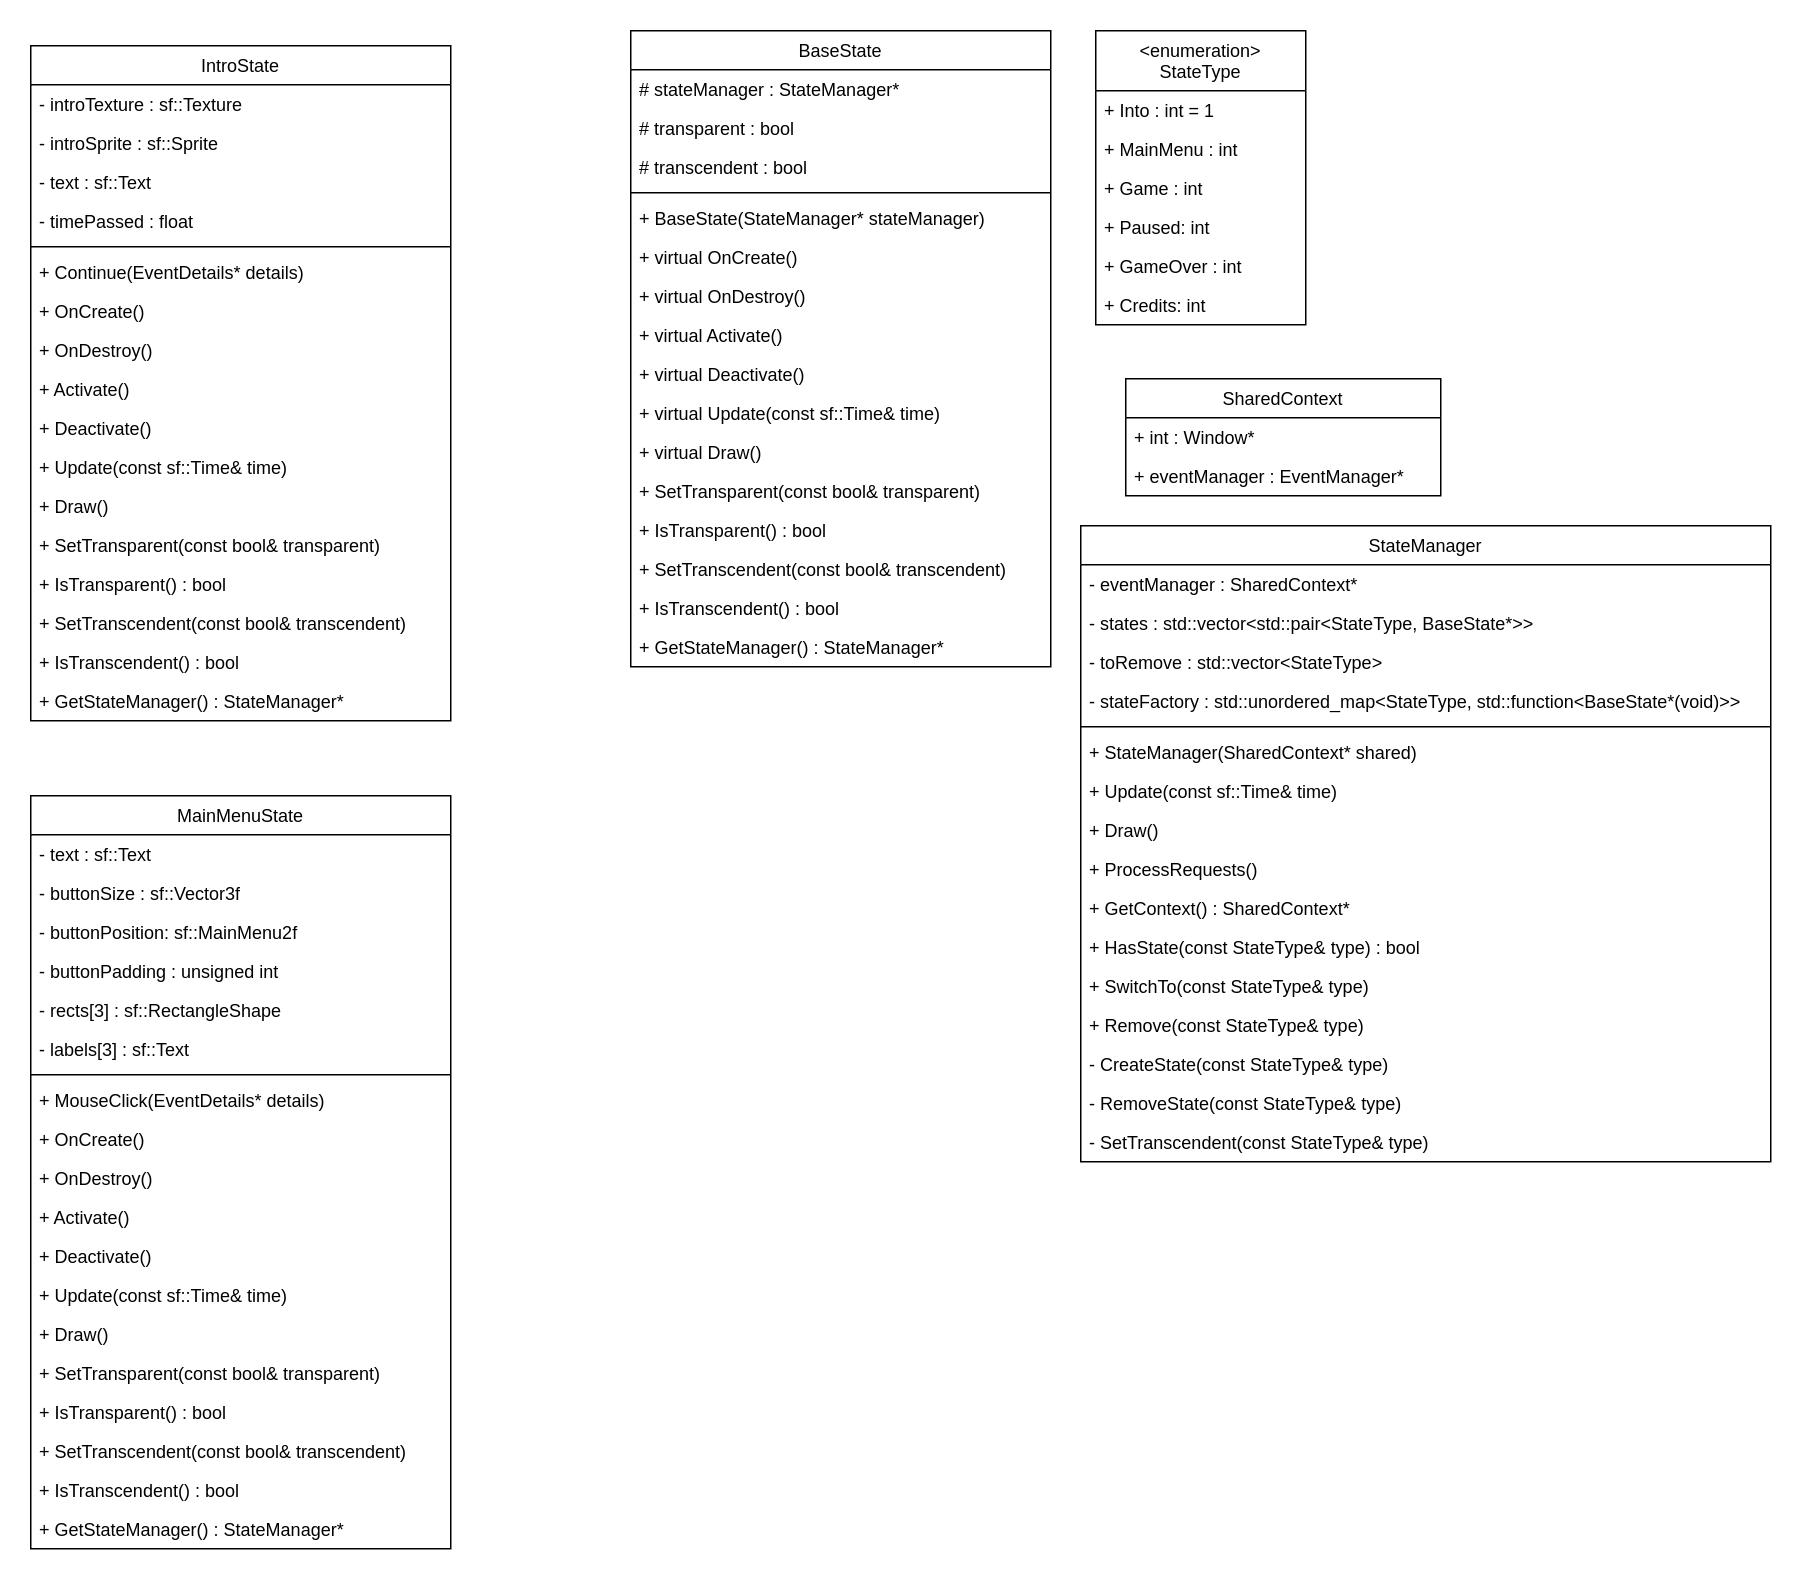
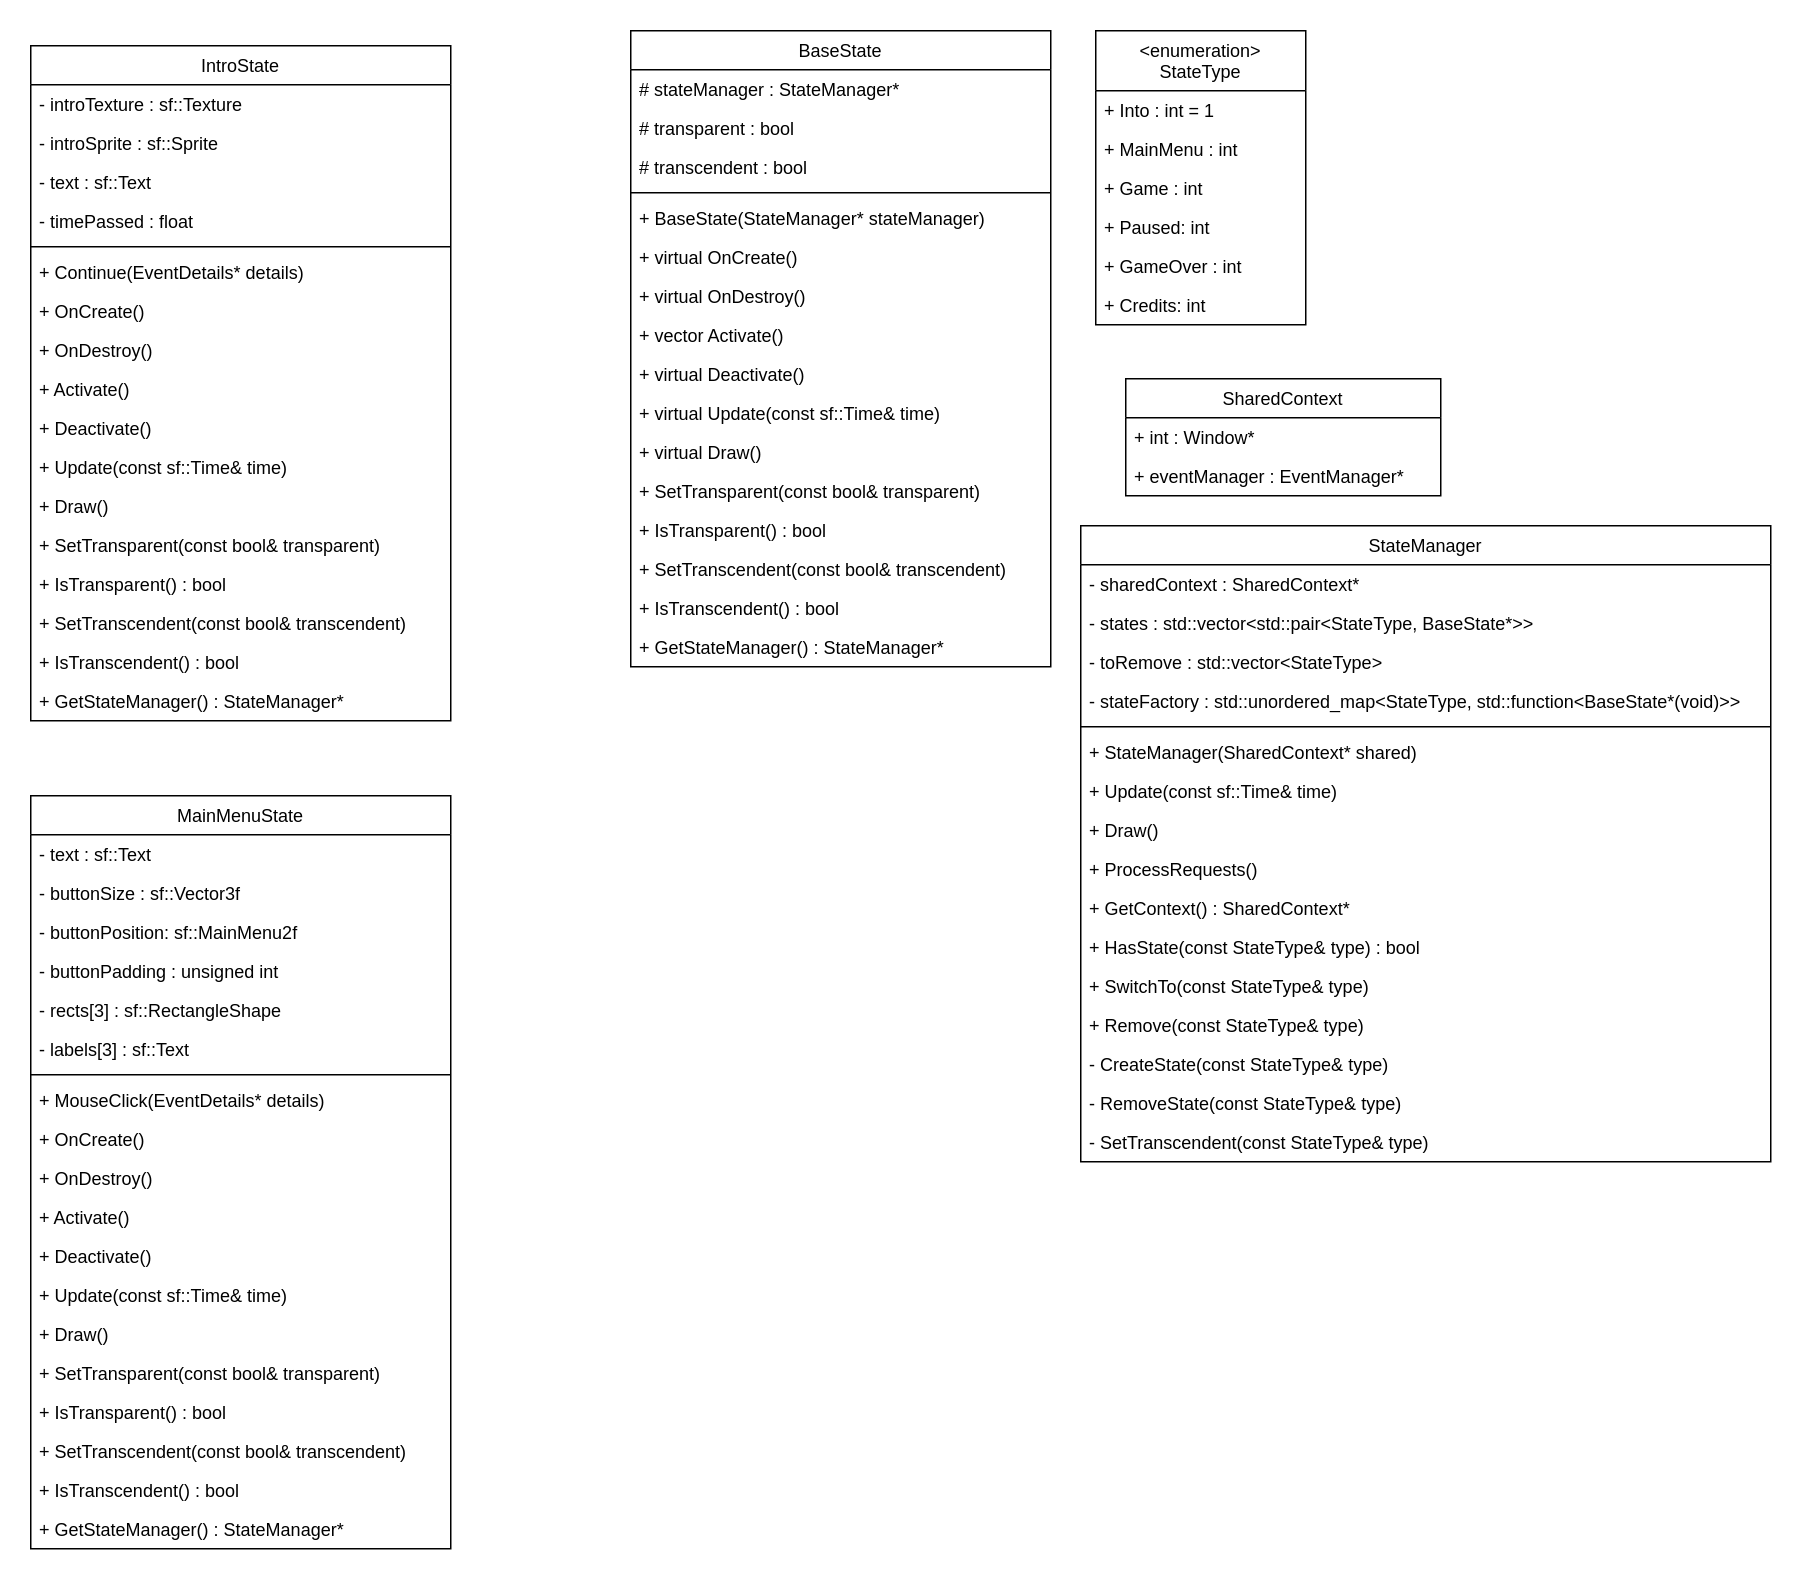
node "+ virtual Activate()": label "+ virtual Activate()" -> "+ vector Activate()"
node "- eventManager : SharedContext*": label "- eventManager : SharedContext*" -> "- sharedContext : SharedContext*"
